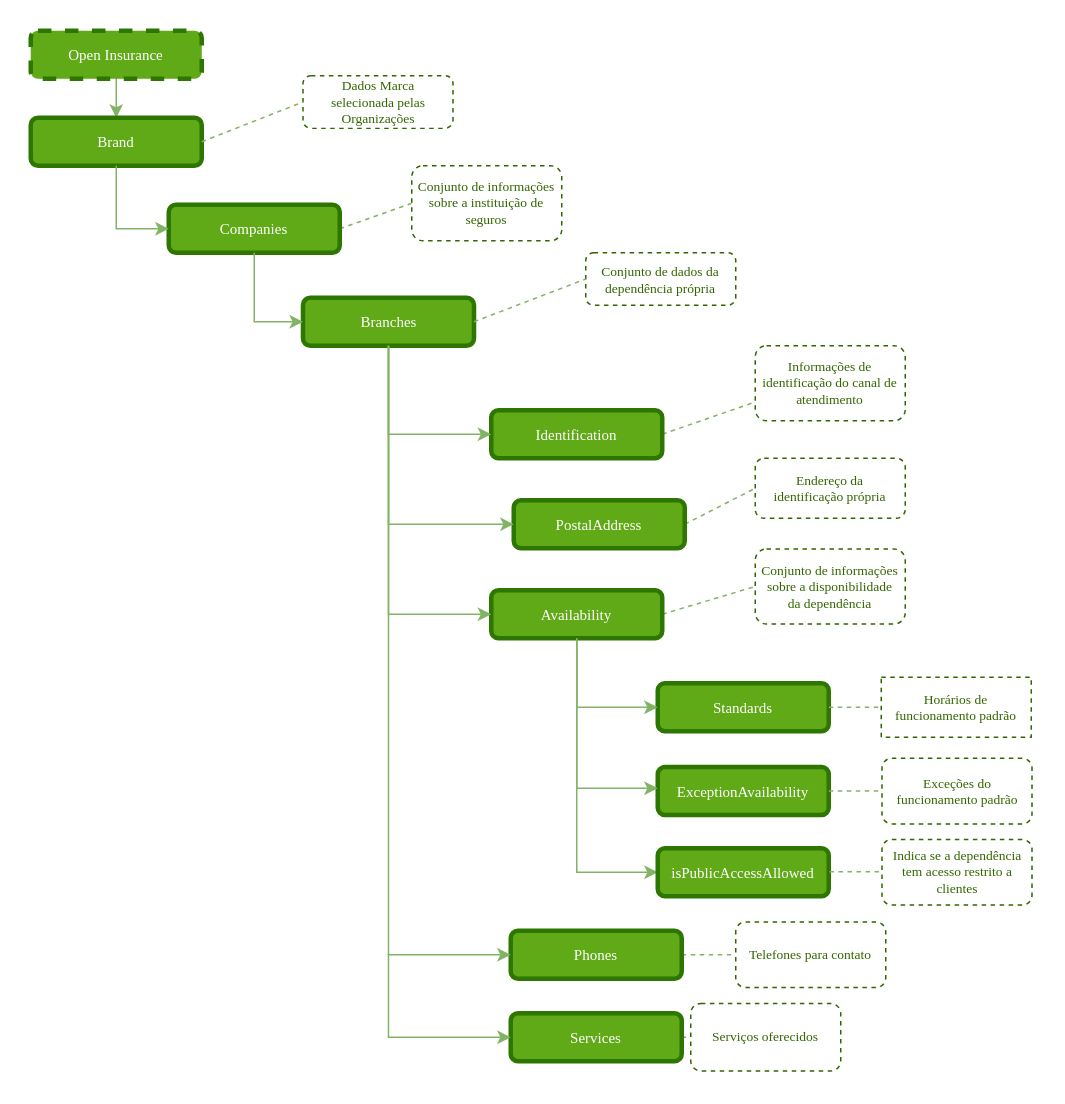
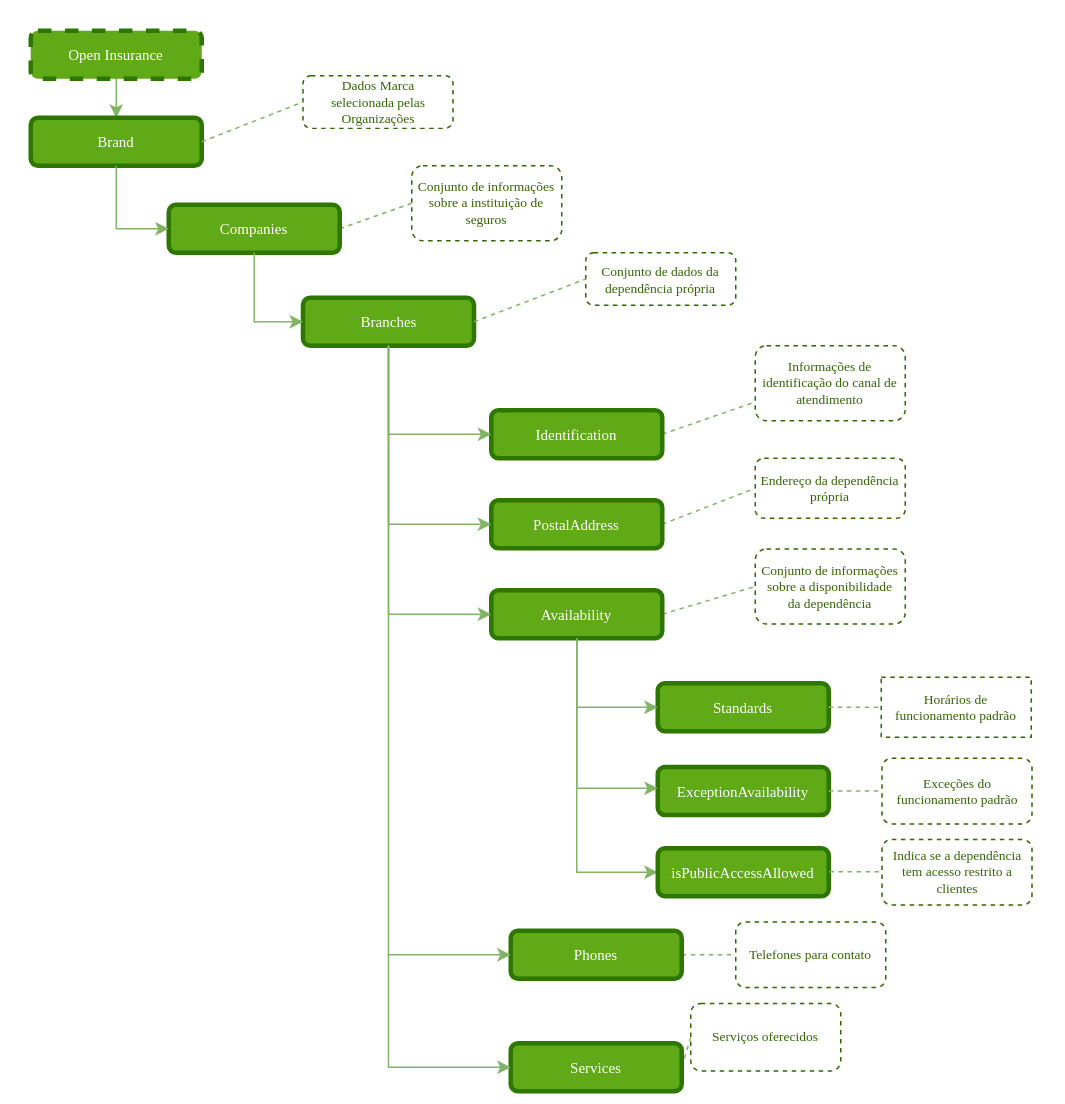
node "Endereço da identificação própria": label "Endereço da identificação própria" -> "Endereço da dependência própria"
node "PostalAddress": moved (599, 524) -> (577, 524)
node "Services": moved (596, 1037) -> (596, 1067)
